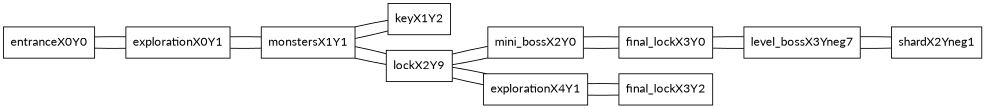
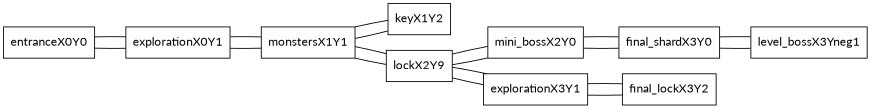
node "final_lockX3Y0": label "final_lockX3Y0" -> "final_shardX3Y0"
node "level_bossX3Yneg7": label "level_bossX3Yneg7" -> "level_bossX3Yneg1"
node "shardX2Yneg1": removed
node "explorationX4Y1": label "explorationX4Y1" -> "explorationX3Y1"
